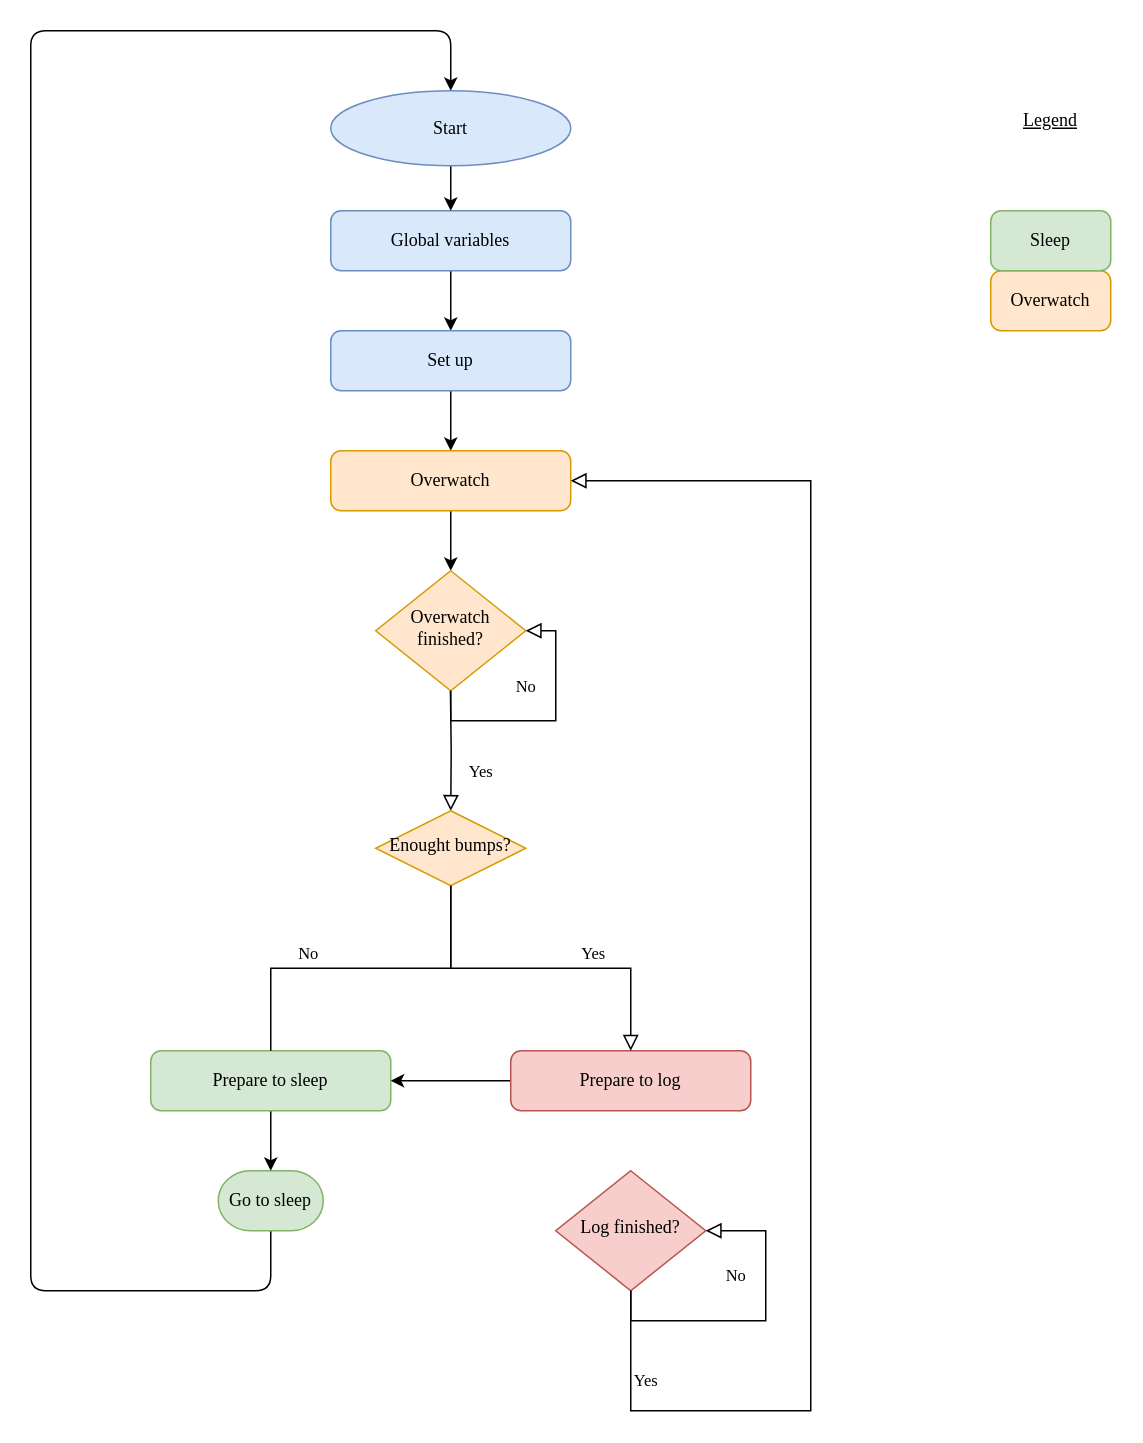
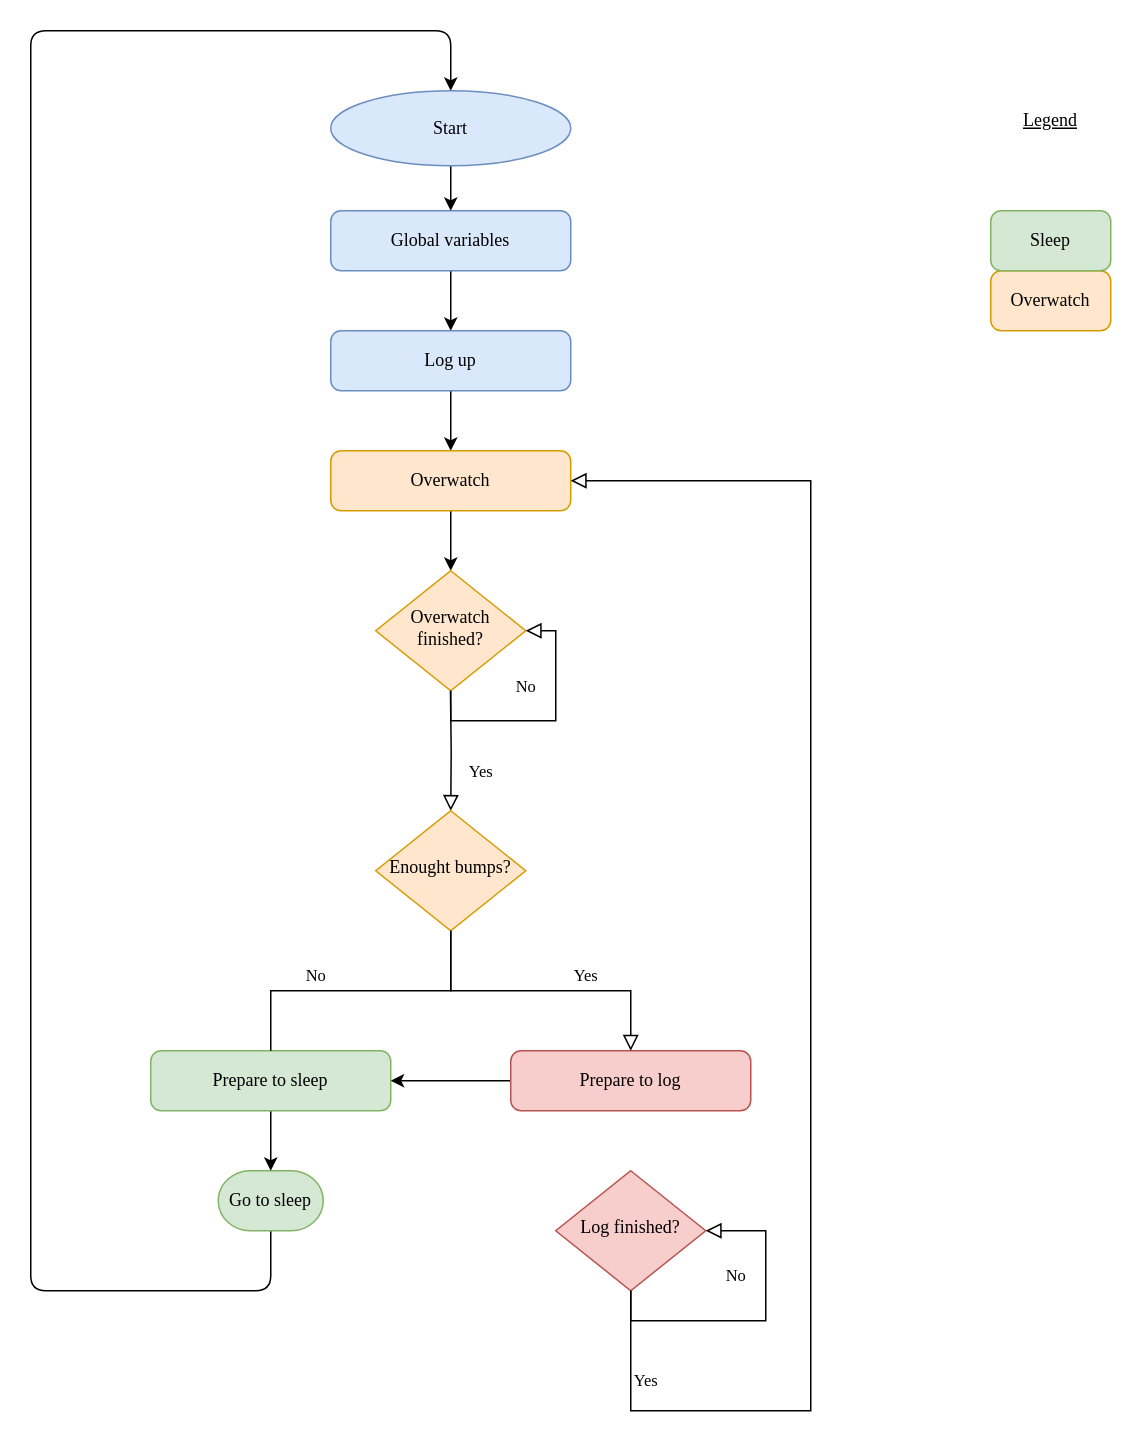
node "Set up": label "Set up" -> "Log up"
node "Enought bumps?": size 150x75 -> 150x120
